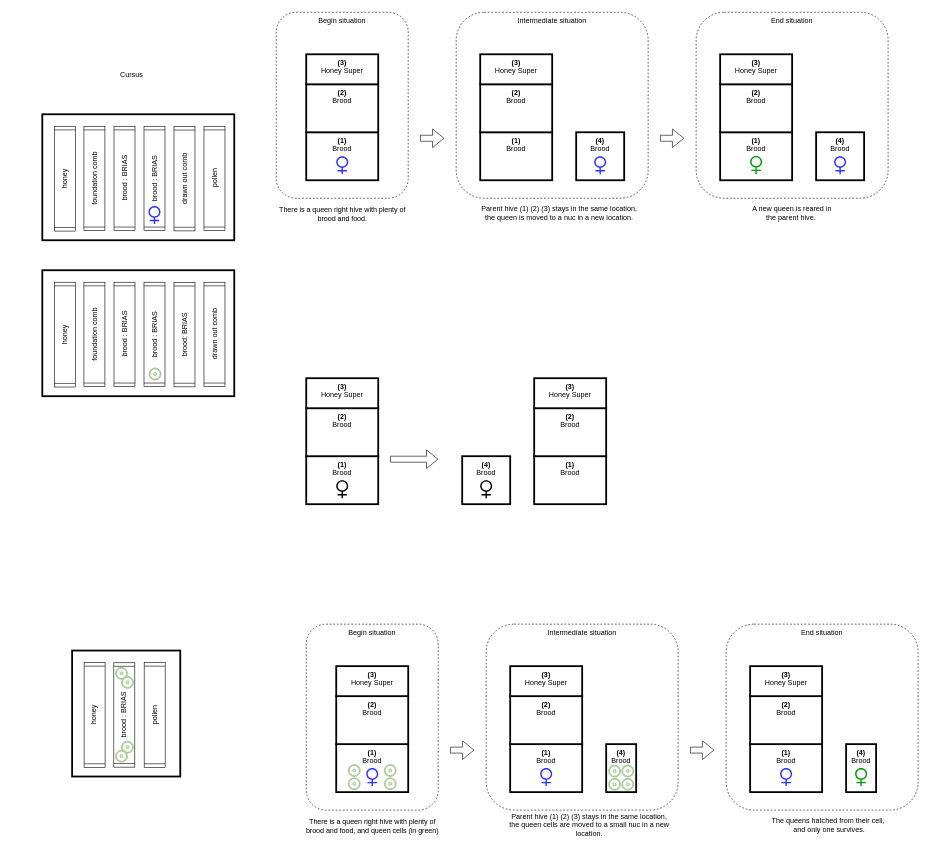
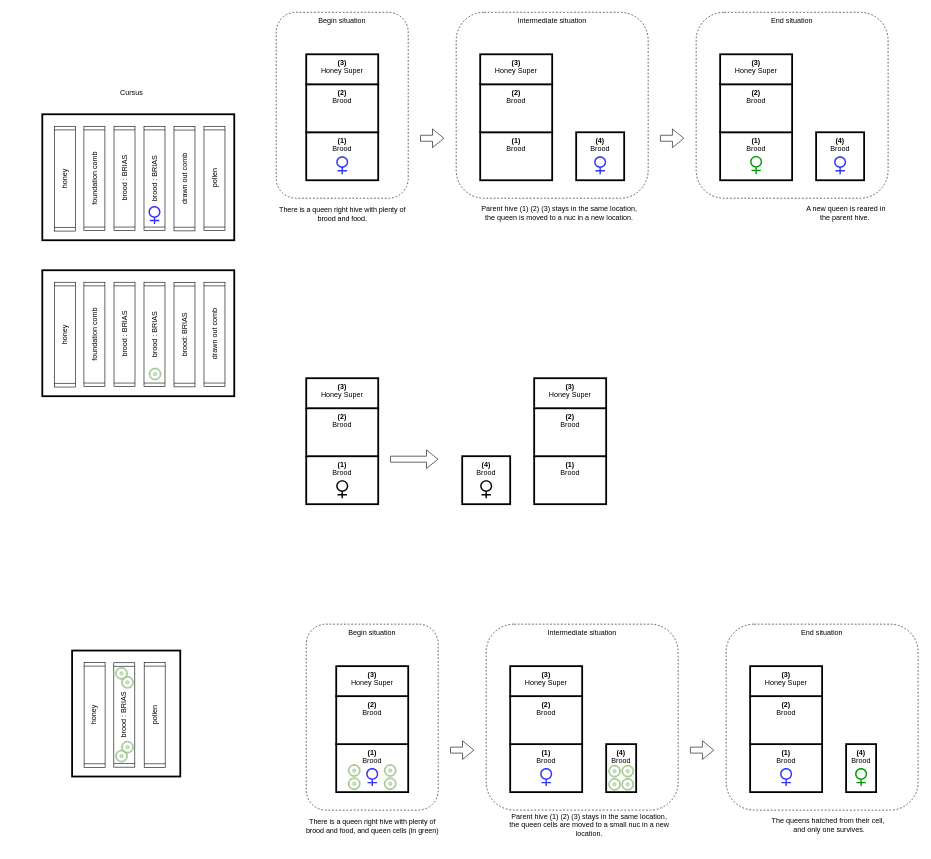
node "Cursus": moved (132, 75) -> (132, 93)
node "A new queen is reared in the parent hive.": moved (792, 213) -> (846, 213)
